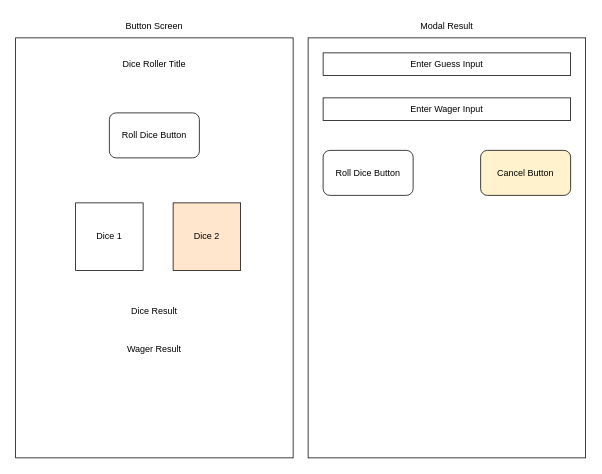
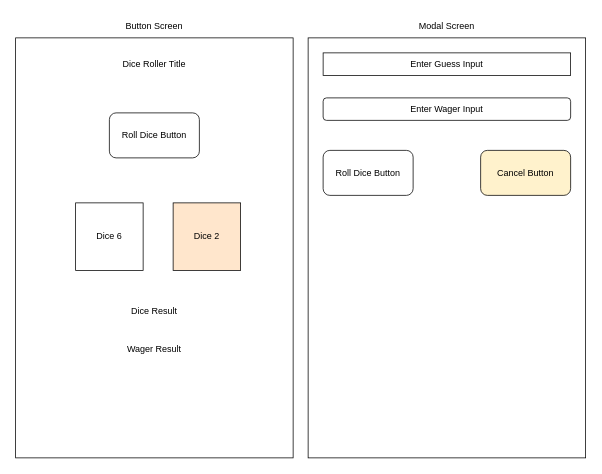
node "Modal Result": label "Modal Result" -> "Modal Screen"
node "Enter Wager Input": shape rectangle -> rounded rectangle
node "Dice 1": label "Dice 1" -> "Dice 6"
